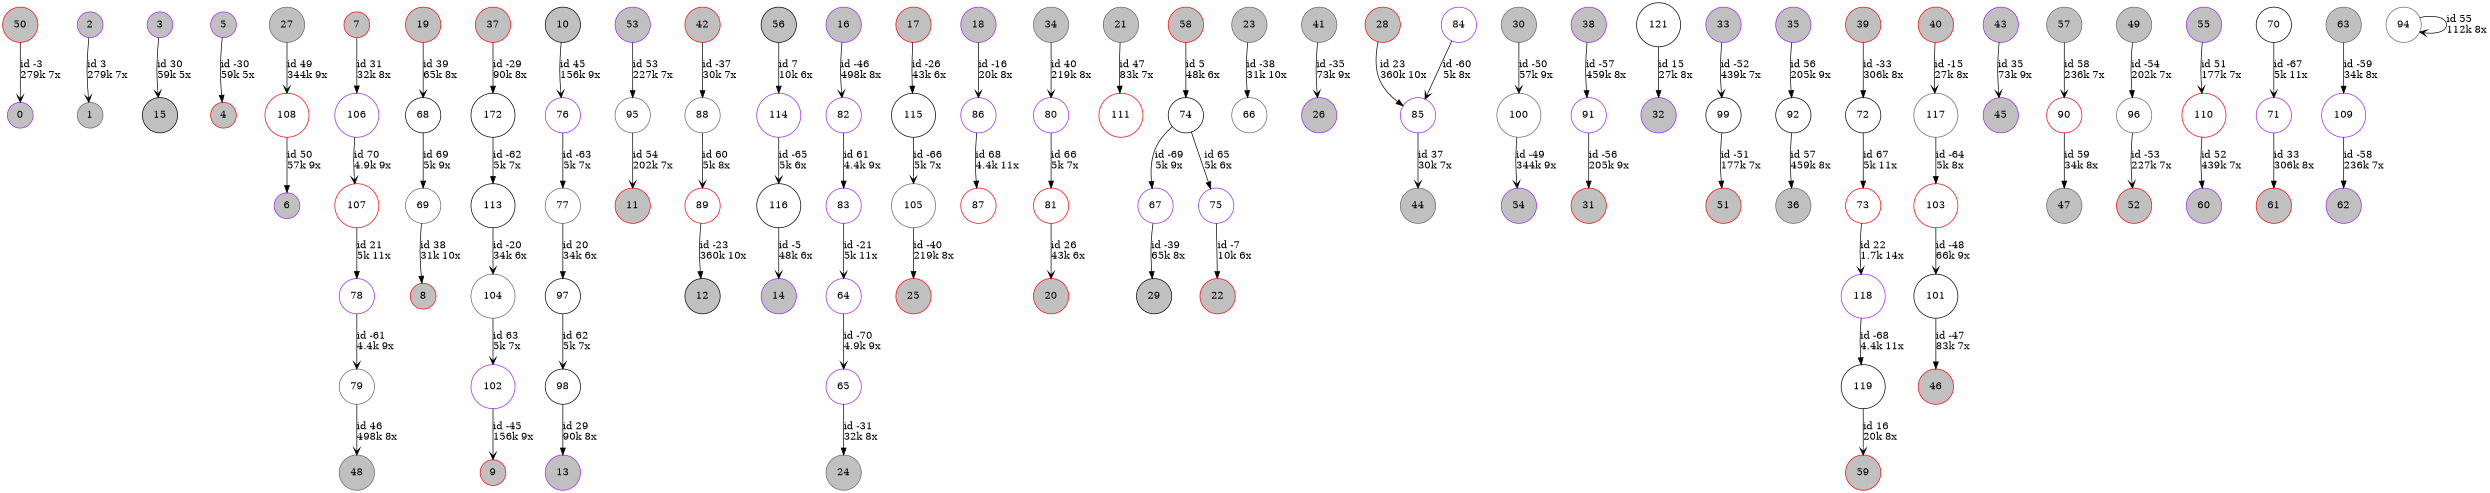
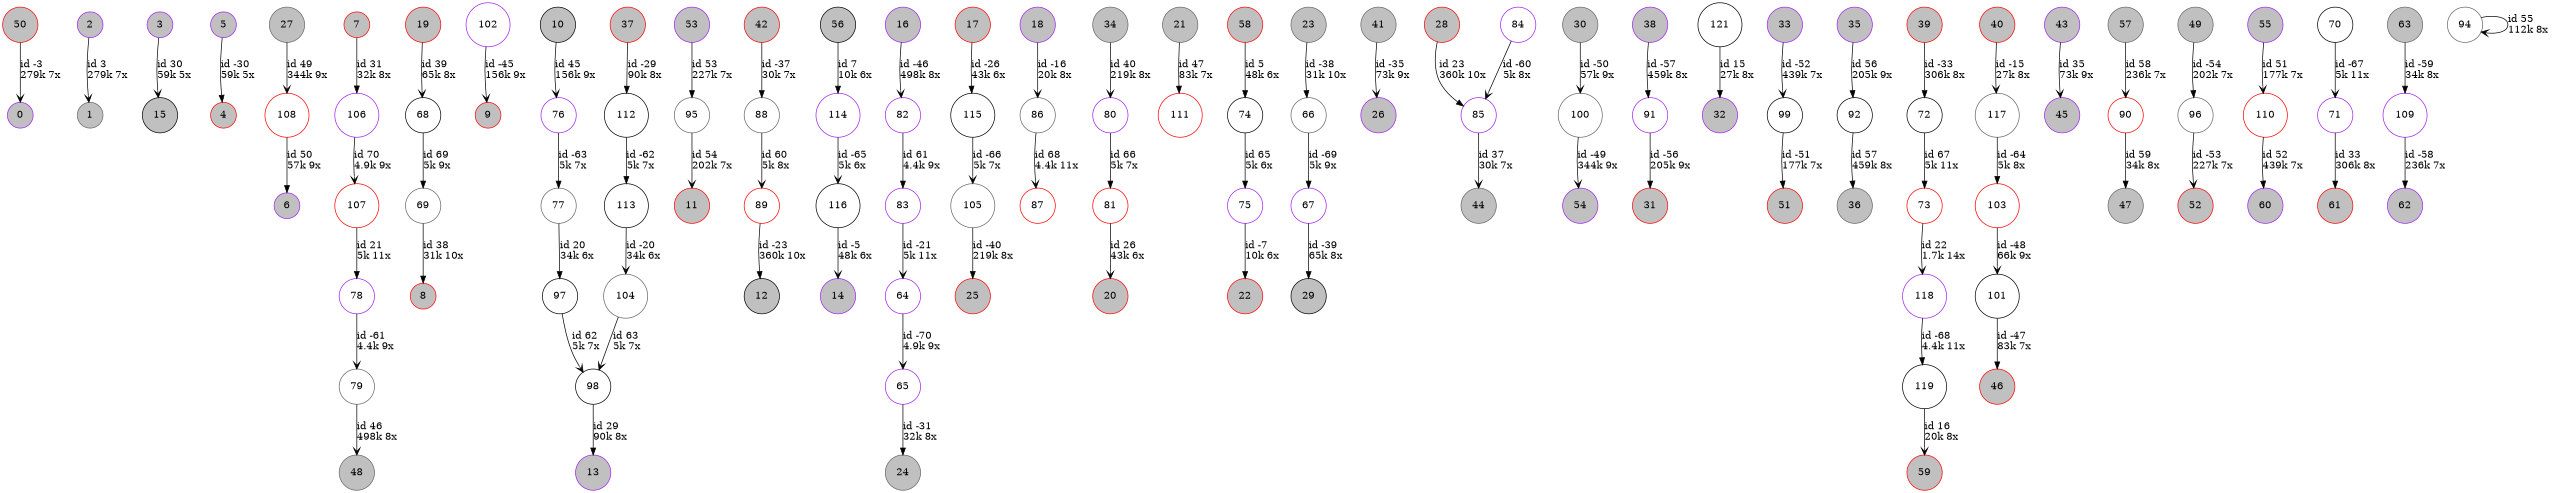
node "172": label "172" -> "112"
node "86": color purple -> gray40
edge "74" -> "67": now "66" -> "67"
edge "86" -> "87": arrowhead normal -> vee
edge "104" -> "102": now "104" -> "98"
